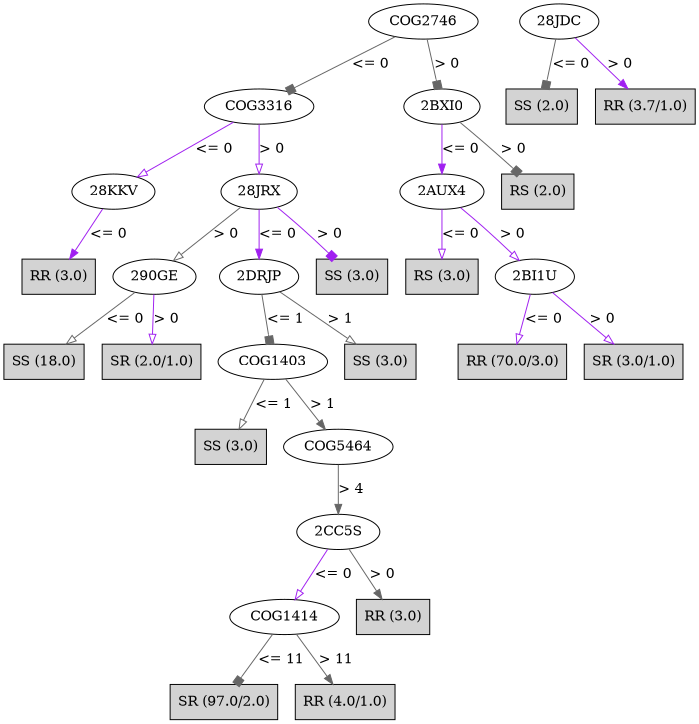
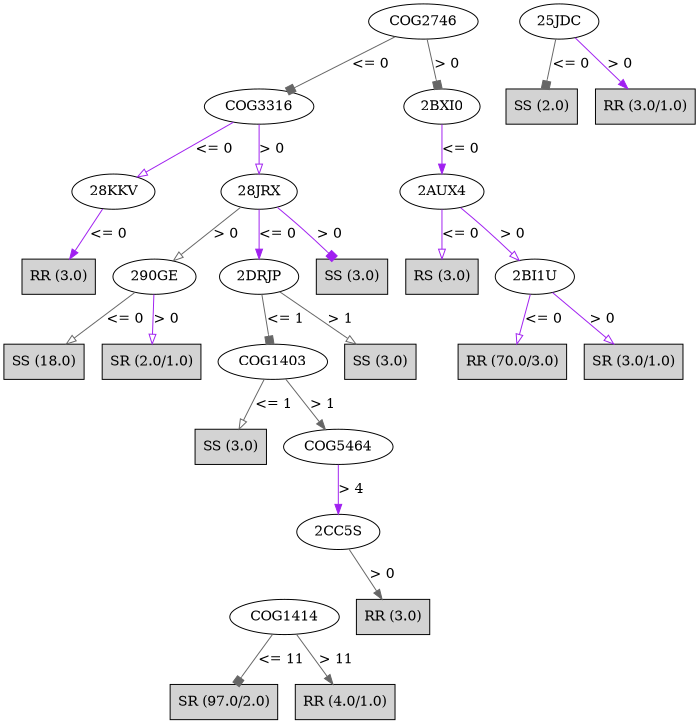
node "28JDC": label "28JDC" -> "25JDC"
node "RR (3.7/1.0)": label "RR (3.7/1.0)" -> "RR (3.0/1.0)"
node "RS (2.0)": removed
edge "COG5464" -> "2CC5S": color gray40 -> purple
edge "2CC5S" -> "COG1414": removed, label "<= 0"
